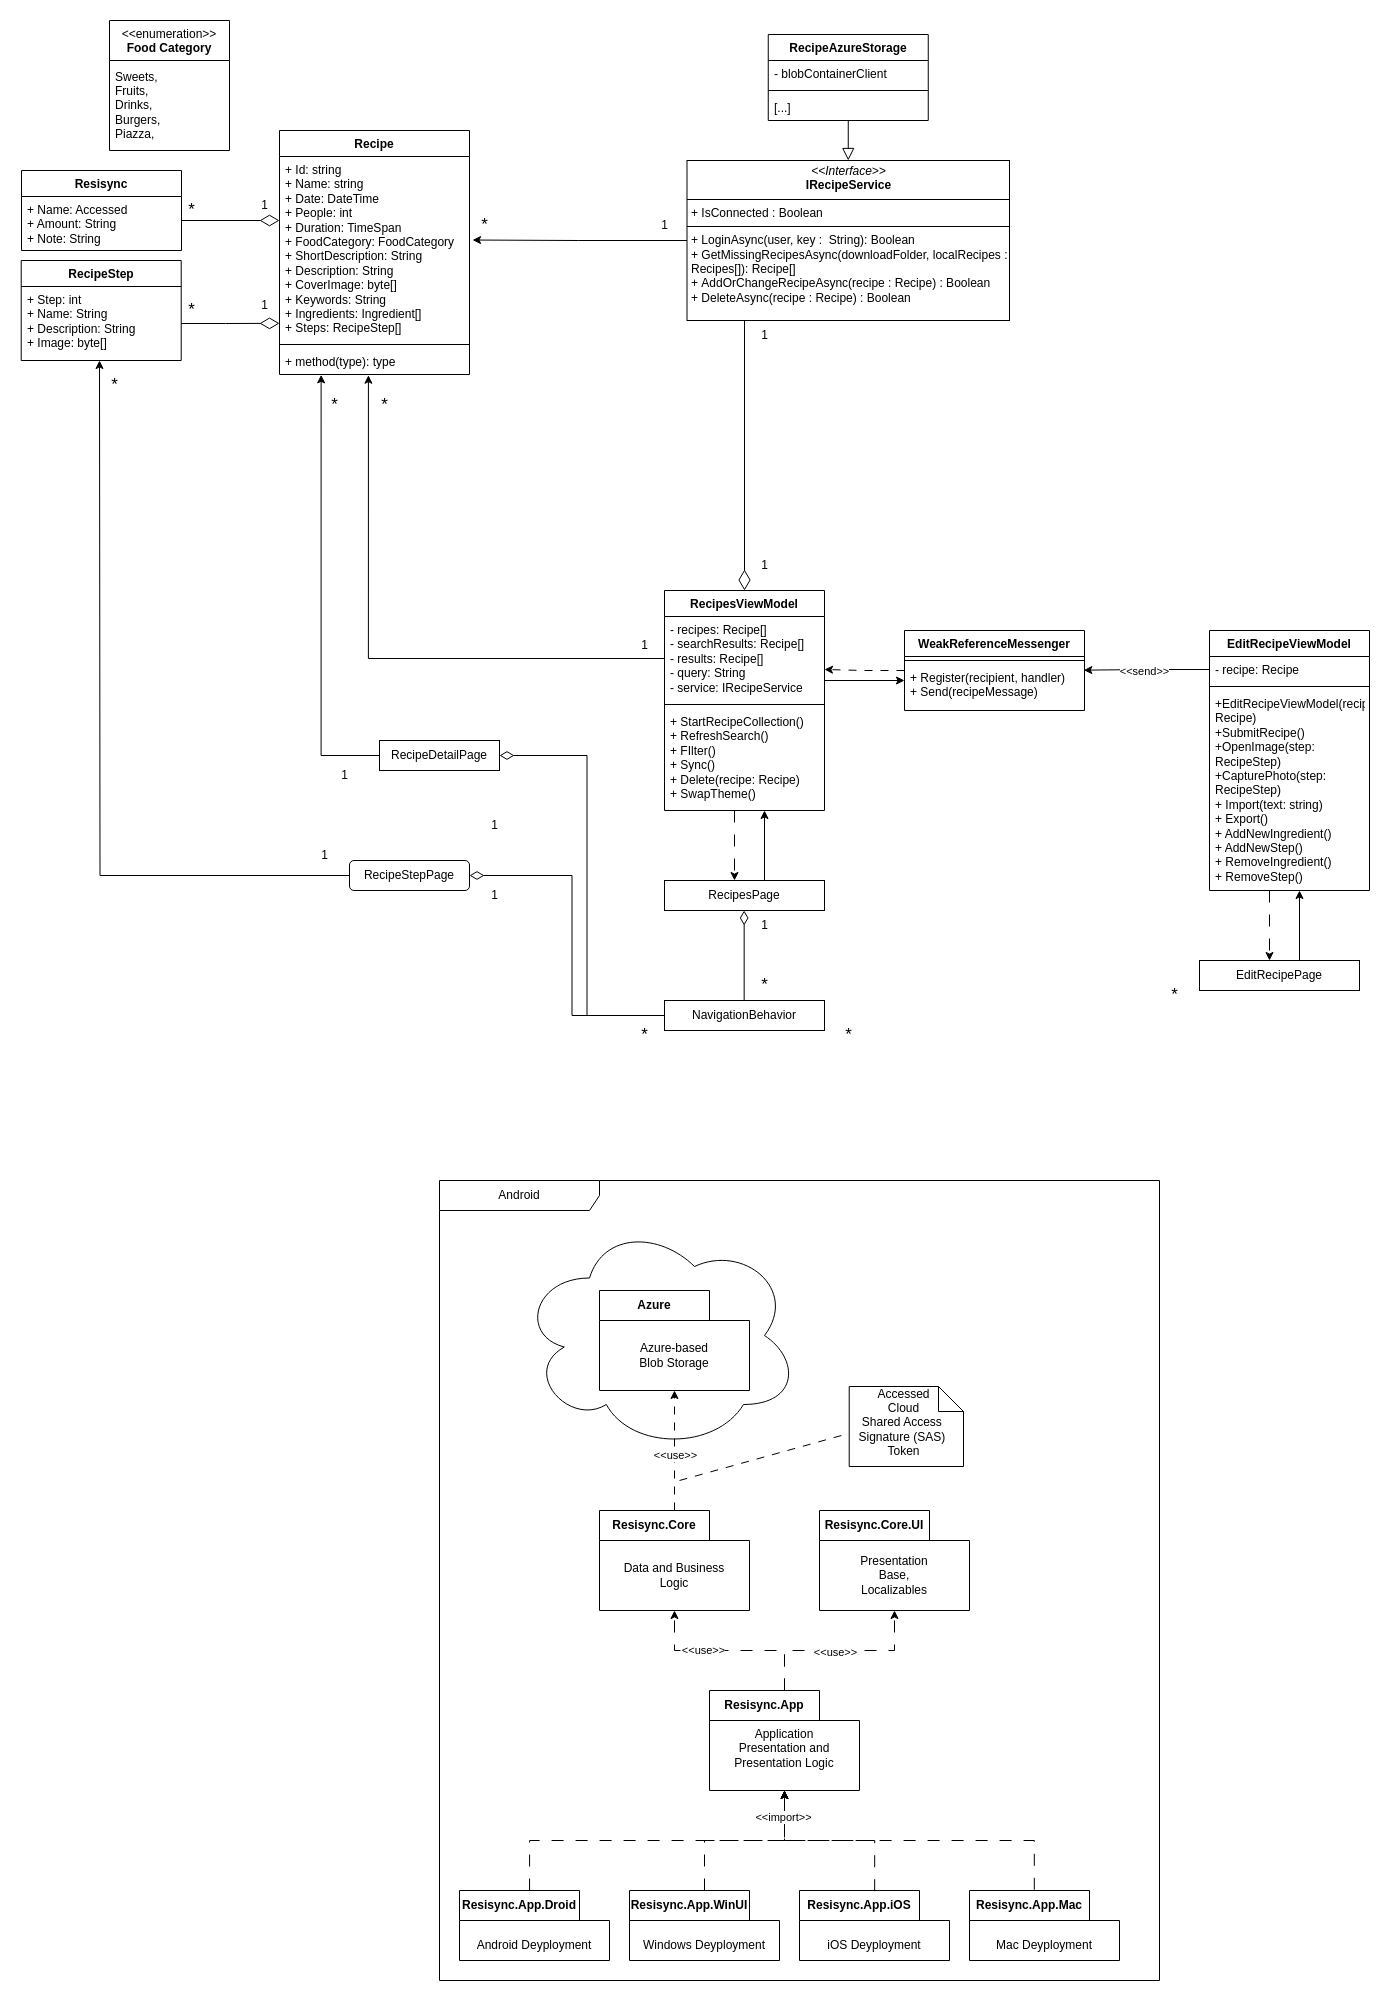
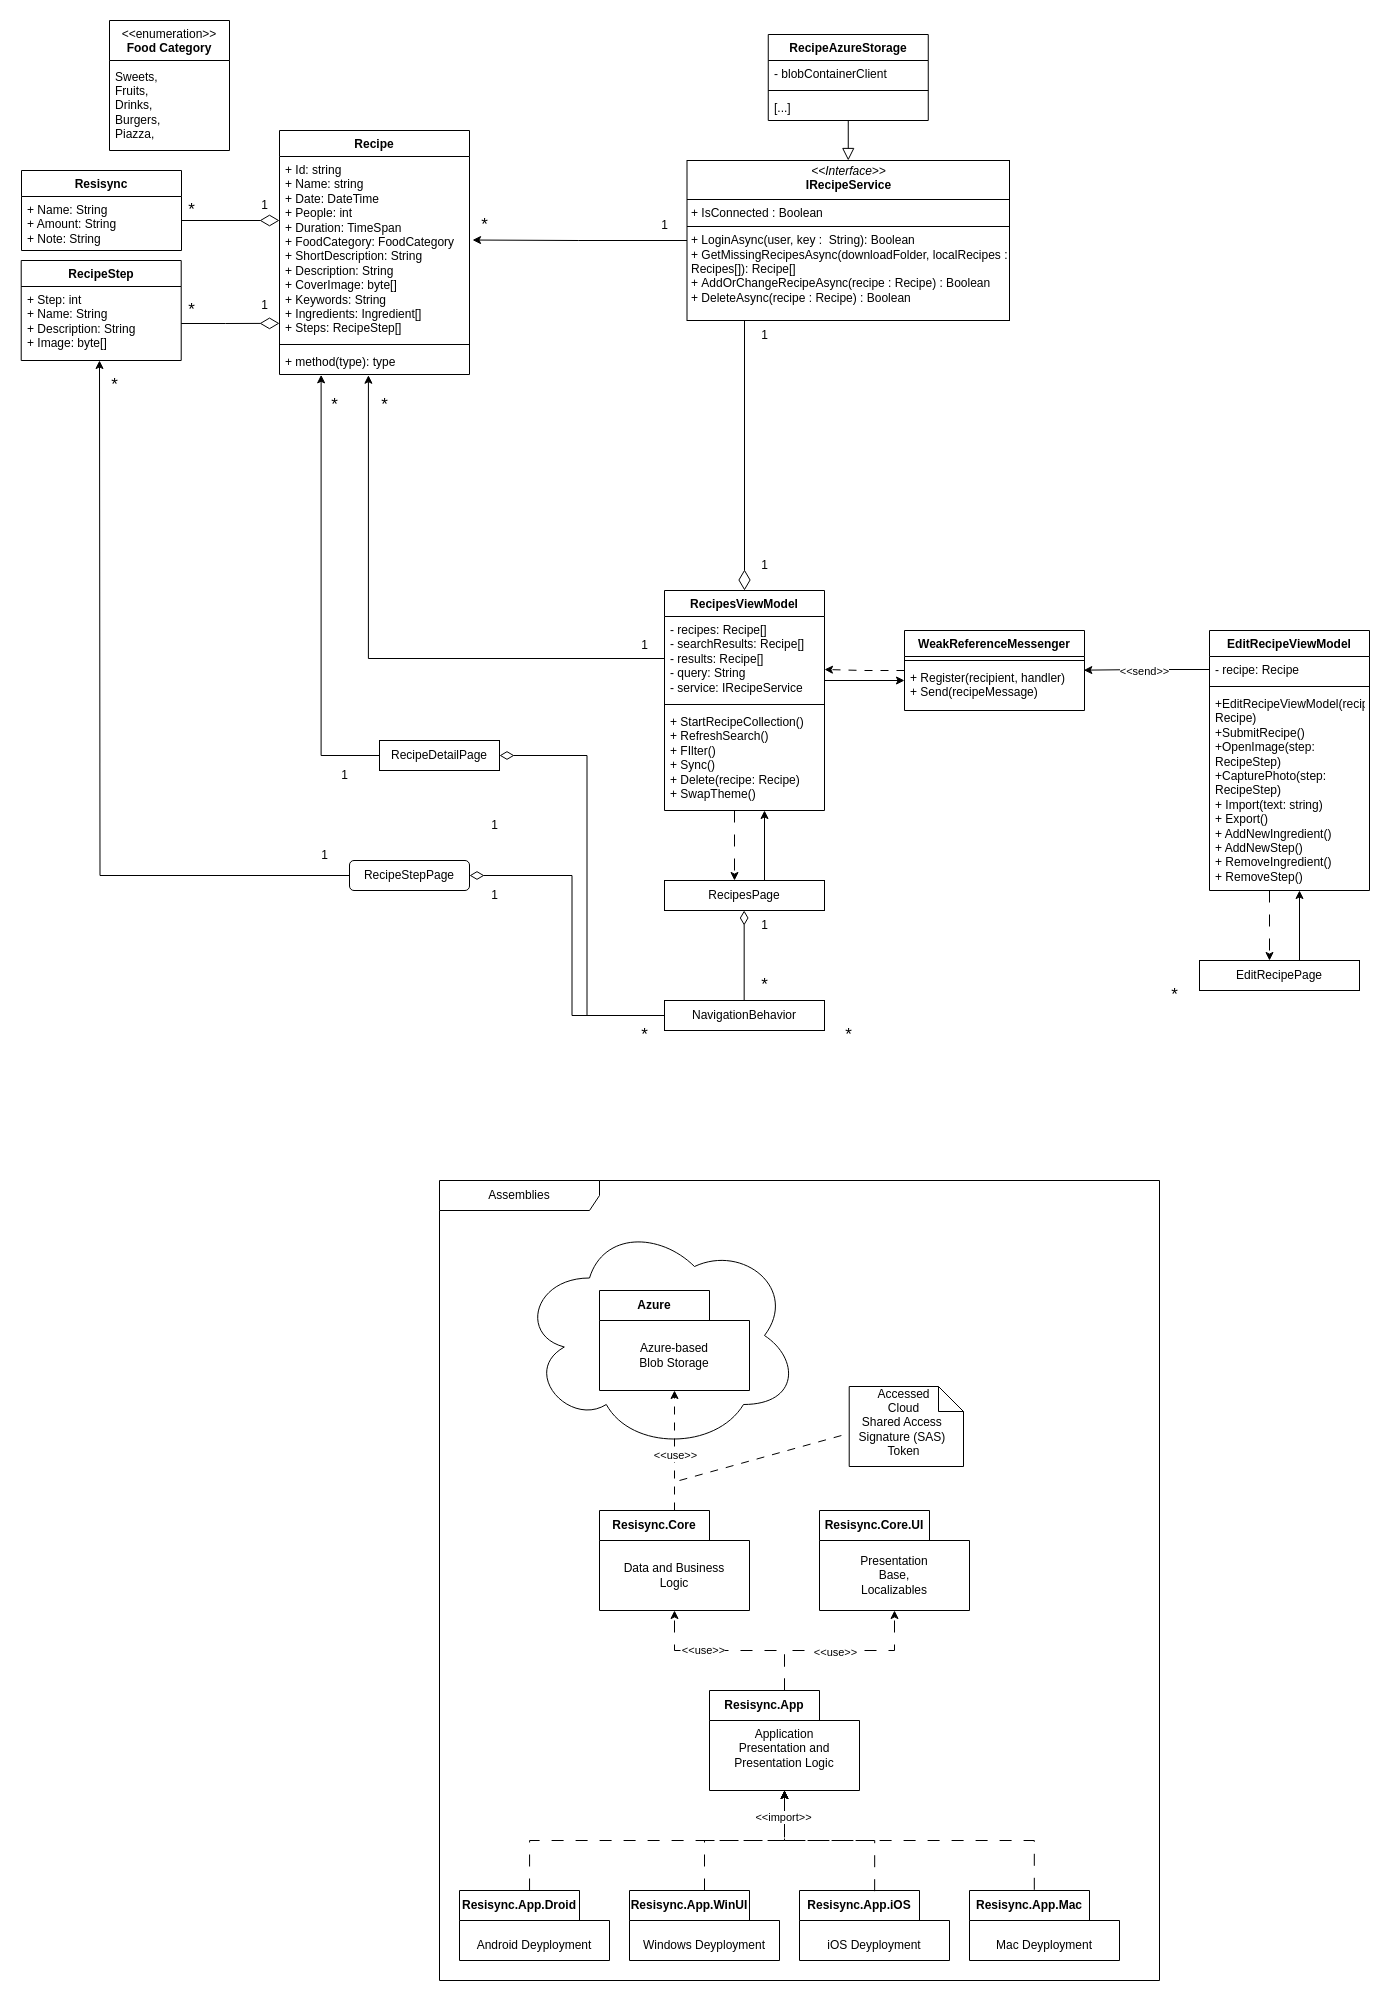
node "+ Name: Accessed + Amount: String + Note: String": label "+ Name: Accessed + Amount: String + Note: String" -> "+ Name: String + Amount: String + Note: String"
node "Android": label "Android" -> "Assemblies"
